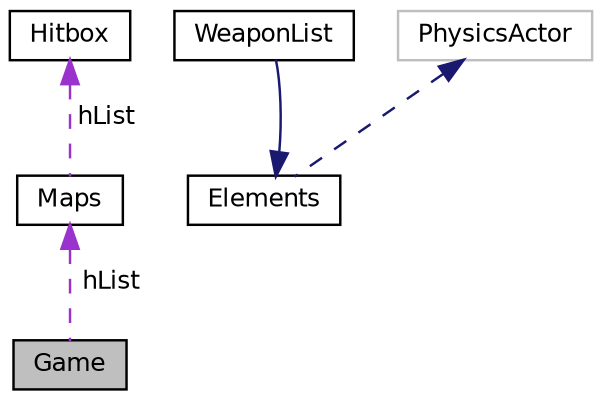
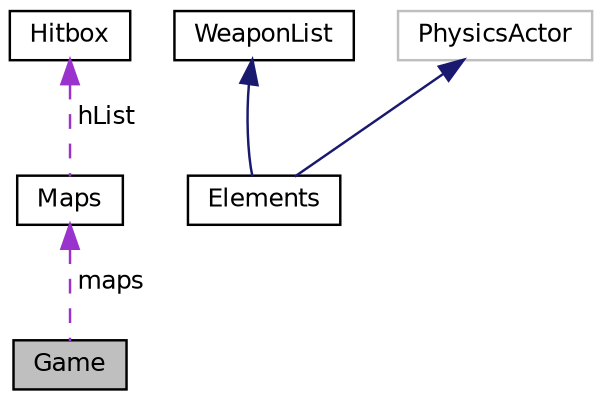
edge "WeaponList" -> "Elements": reversed
edge "Elements" -> "PhysicsActor": style dashed -> solid
edge "Game" -> "Maps": label " hList" -> " maps"
